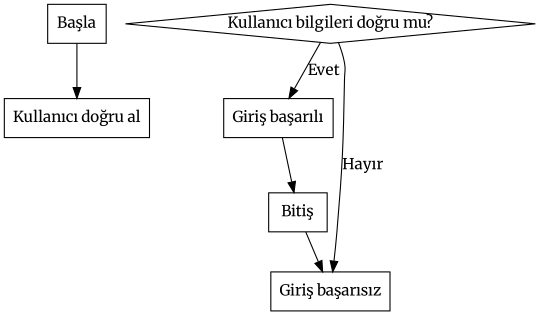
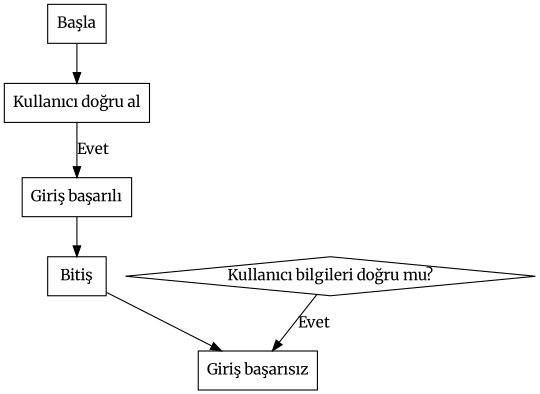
edge "Kullanıcı bilgileri doğru mu?" -> "Giriş başarılı": now "Kullanıcı doğru al" -> "Giriş başarılı"
edge "Kullanıcı bilgileri doğru mu?" -> "Giriş başarısız": label "Hayır" -> "Evet"
